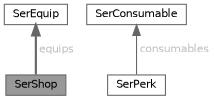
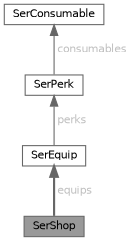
edge "SerEquip" -> "SerPerk": added, label "perks"
